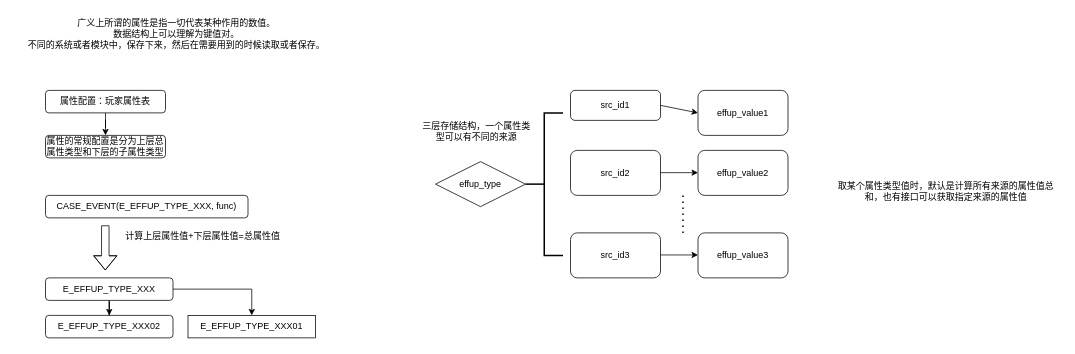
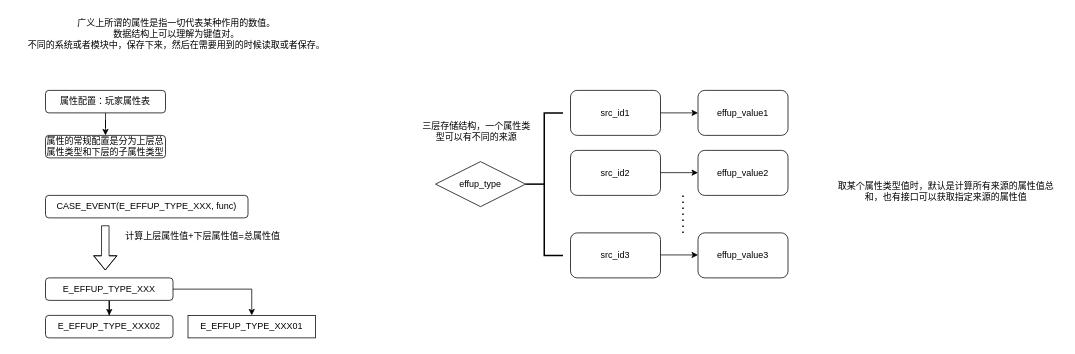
node "src_id1": size 90x30 -> 90x45
